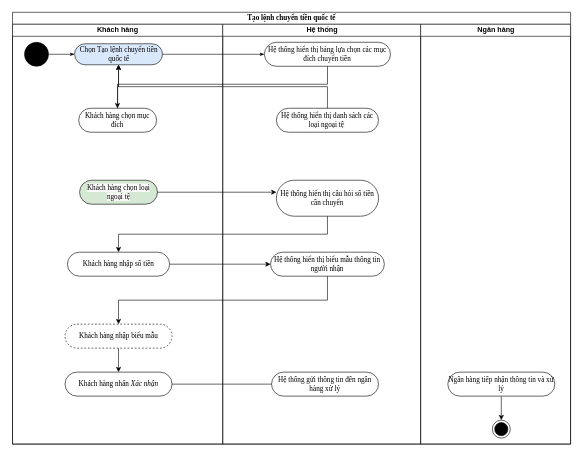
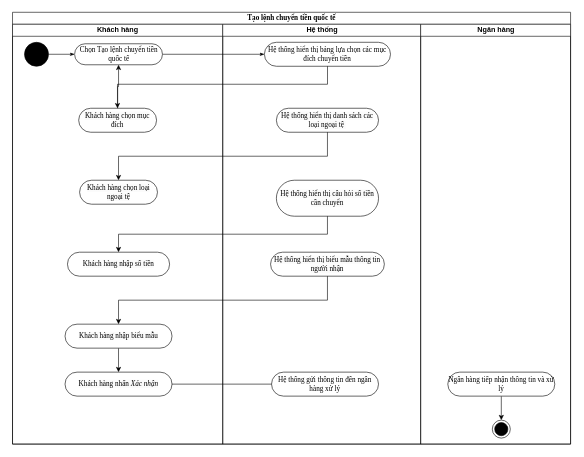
node "Chọn Tạo lệnh chuyển tiền quốc tế": fillcolor #dae8fc -> #ffffff
edge "Hệ thống hiển thị danh sách các loại ngoại tệ" -> "Chọn Tạo lệnh chuyển tiền quốc tế": now "Hệ thống hiển thị danh sách các loại ngoại tệ" -> "Khách hàng chọn loại ngoại tệ"
node "Khách hàng chọn loại ngoại tệ": fillcolor #d5e8d4 -> #ffffff
edge "Khách hàng chọn loại ngoại tệ" -> "Hệ thống hiển thị câu hỏi số tiền cần chuyển": removed
edge "Khách hàng nhập số tiền" -> "Hệ thống hiển thị biểu mẫu thông tin người nhận": removed
node "Khách hàng nhập biểu mẫu": style dashed -> solid
